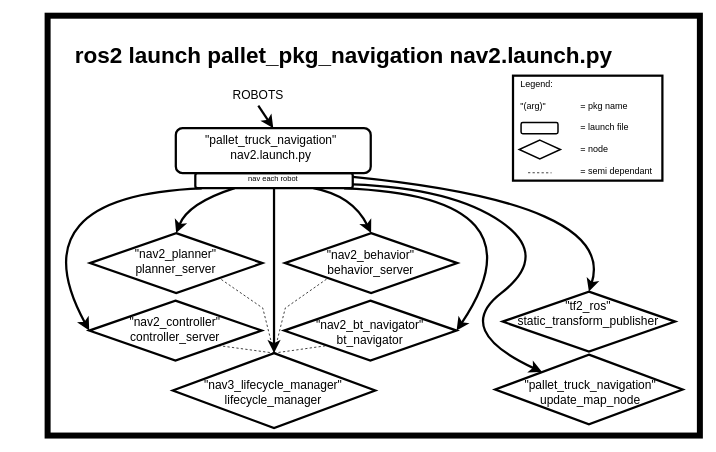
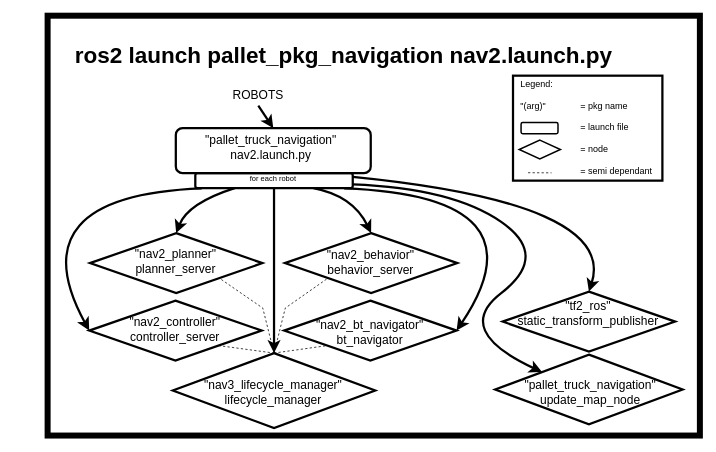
node "nav each robot": label "nav each robot" -> "for each robot"
